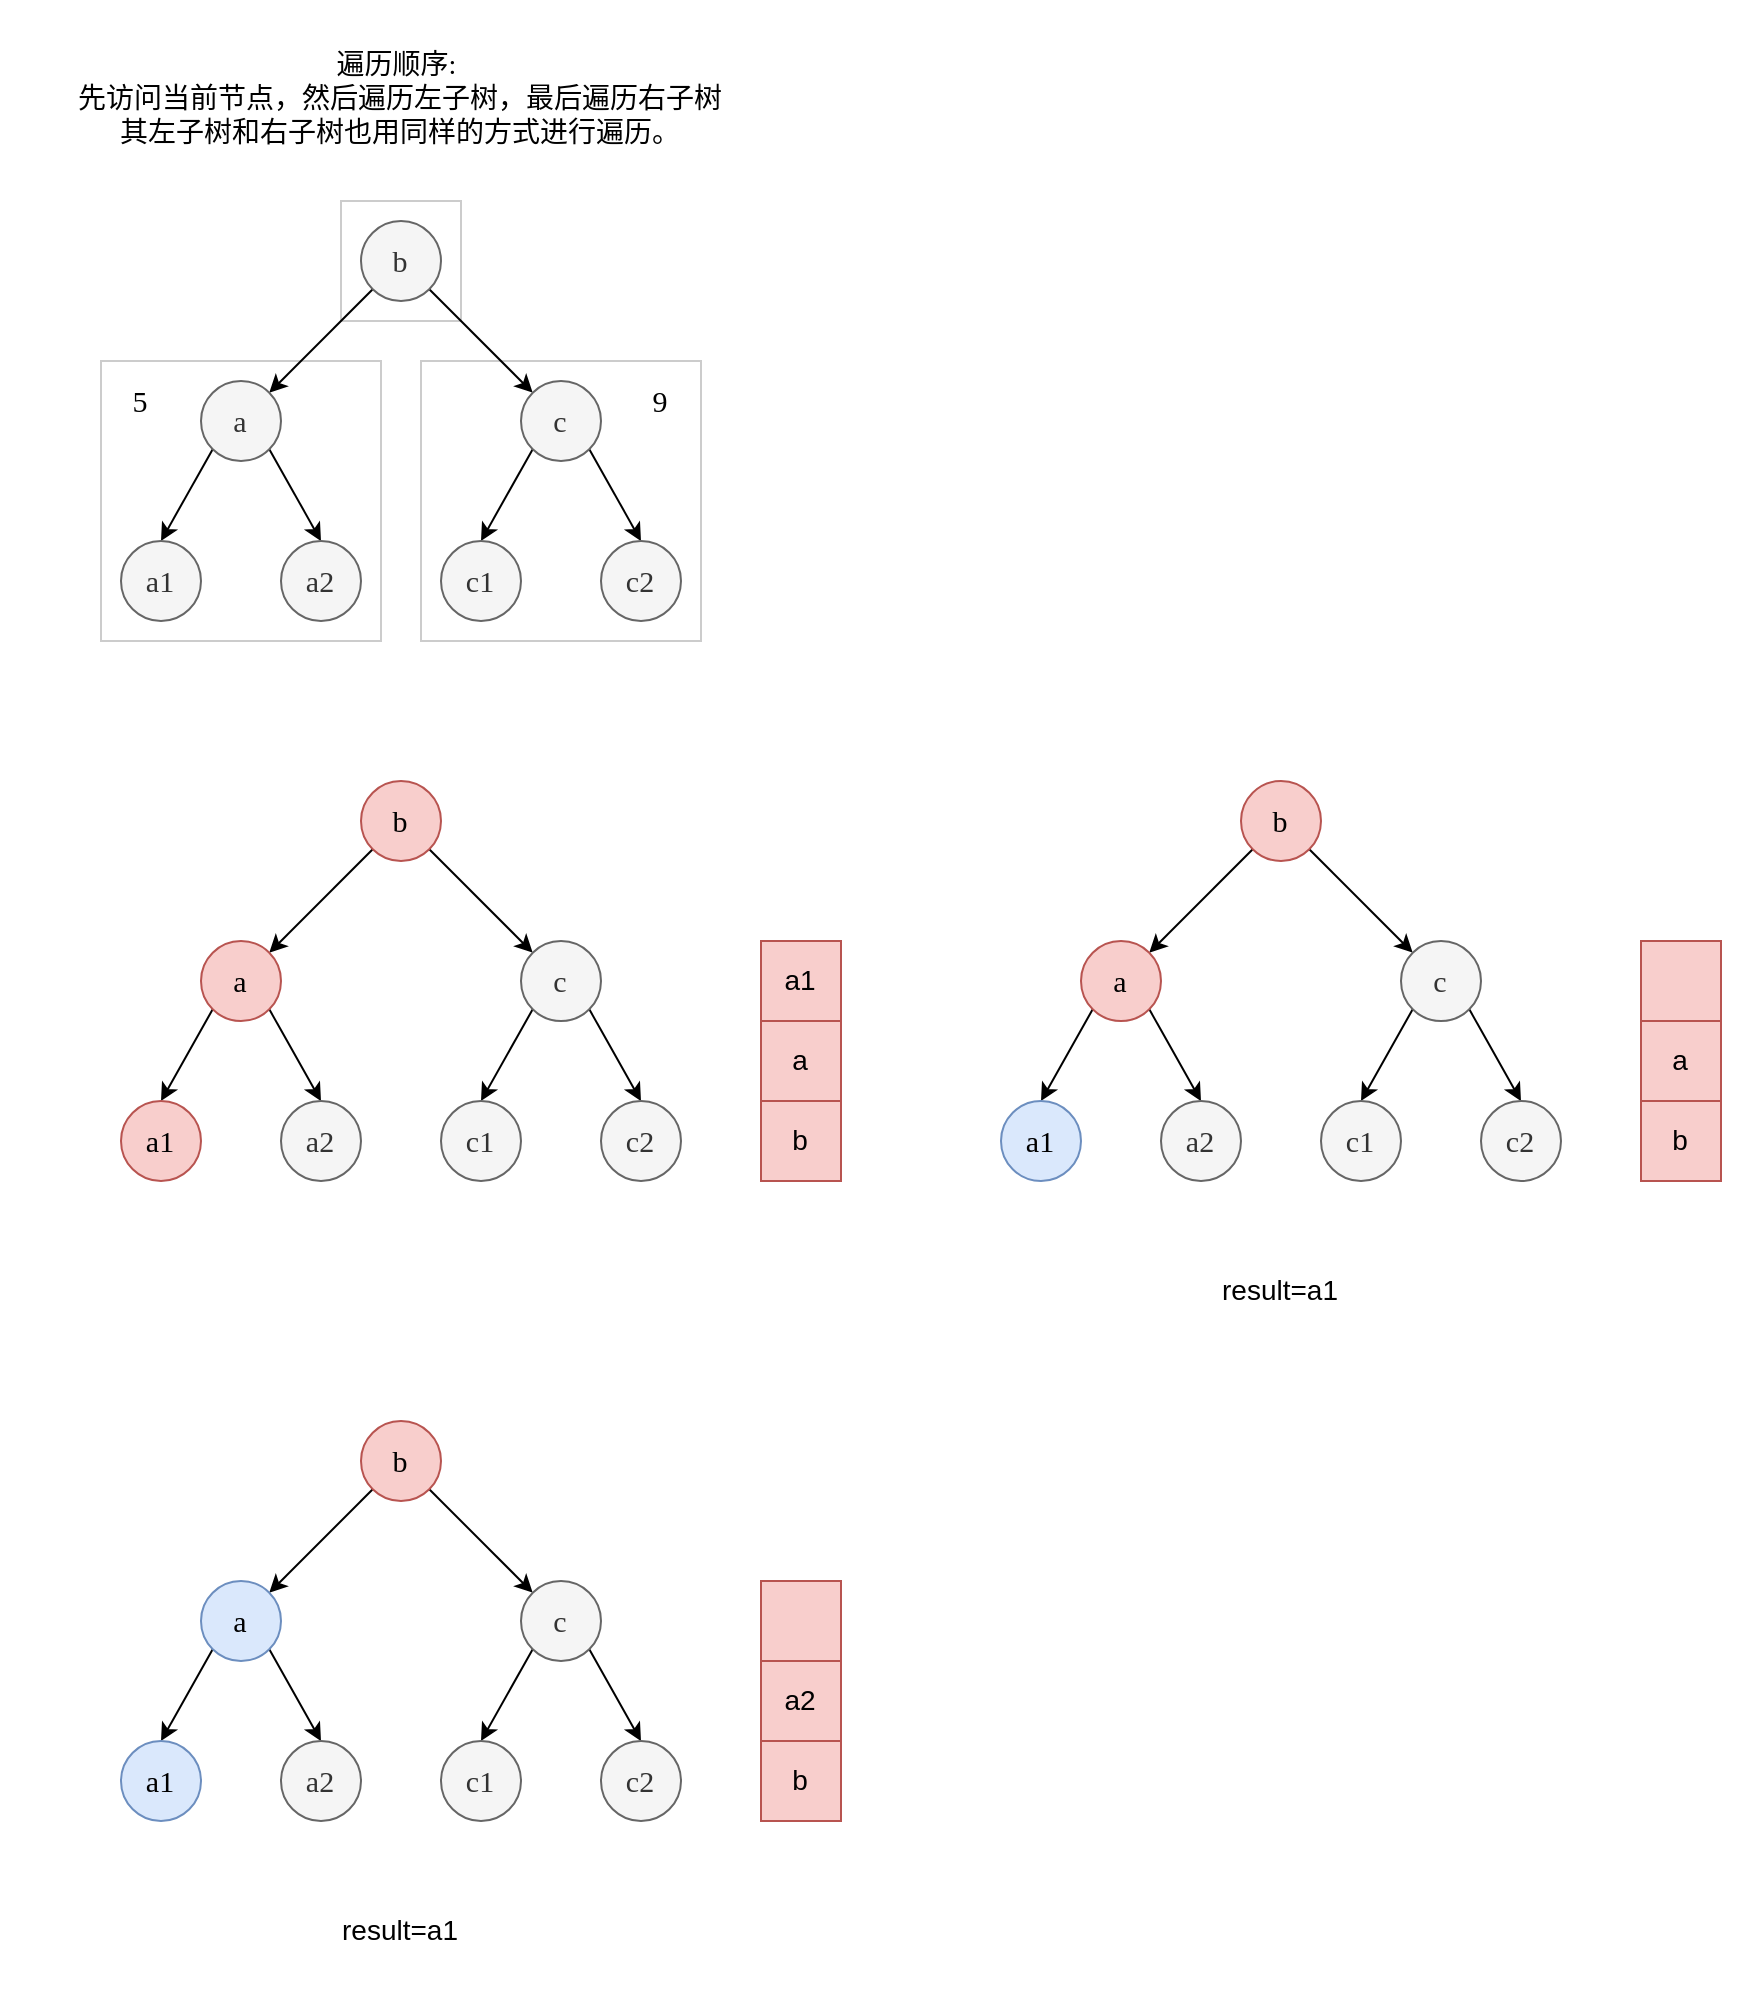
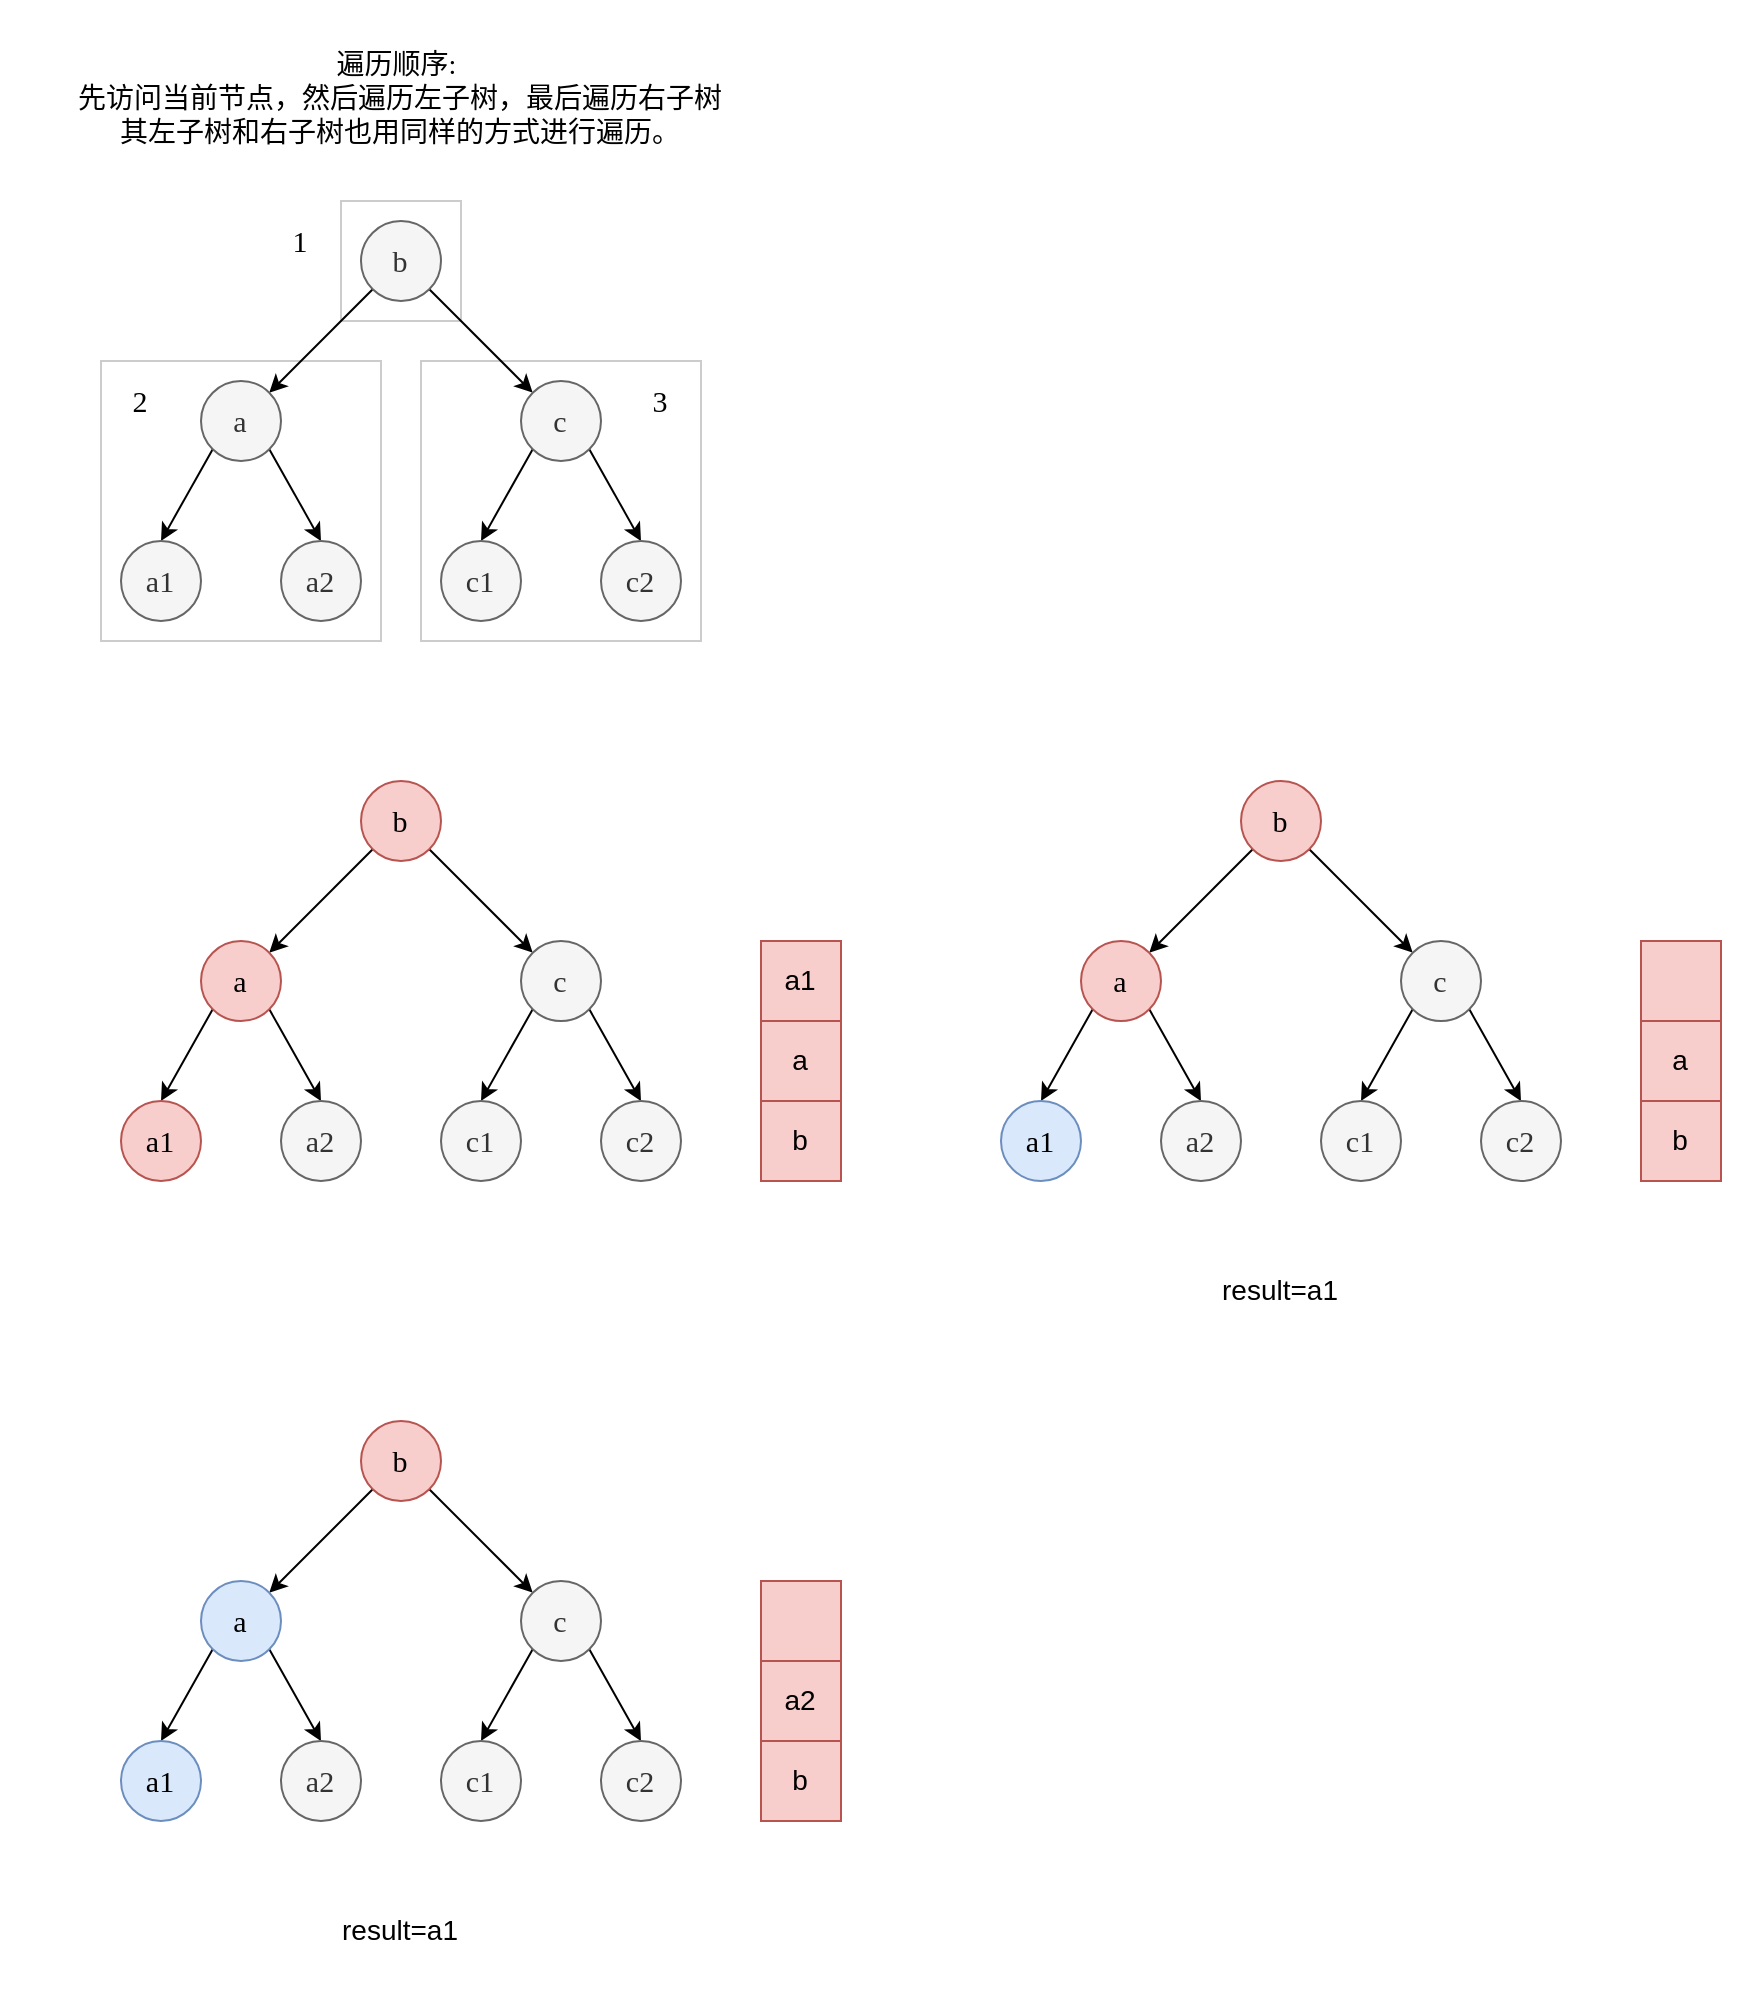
node "1": added
node "5": label "5" -> "2"
node "9": label "9" -> "3"
